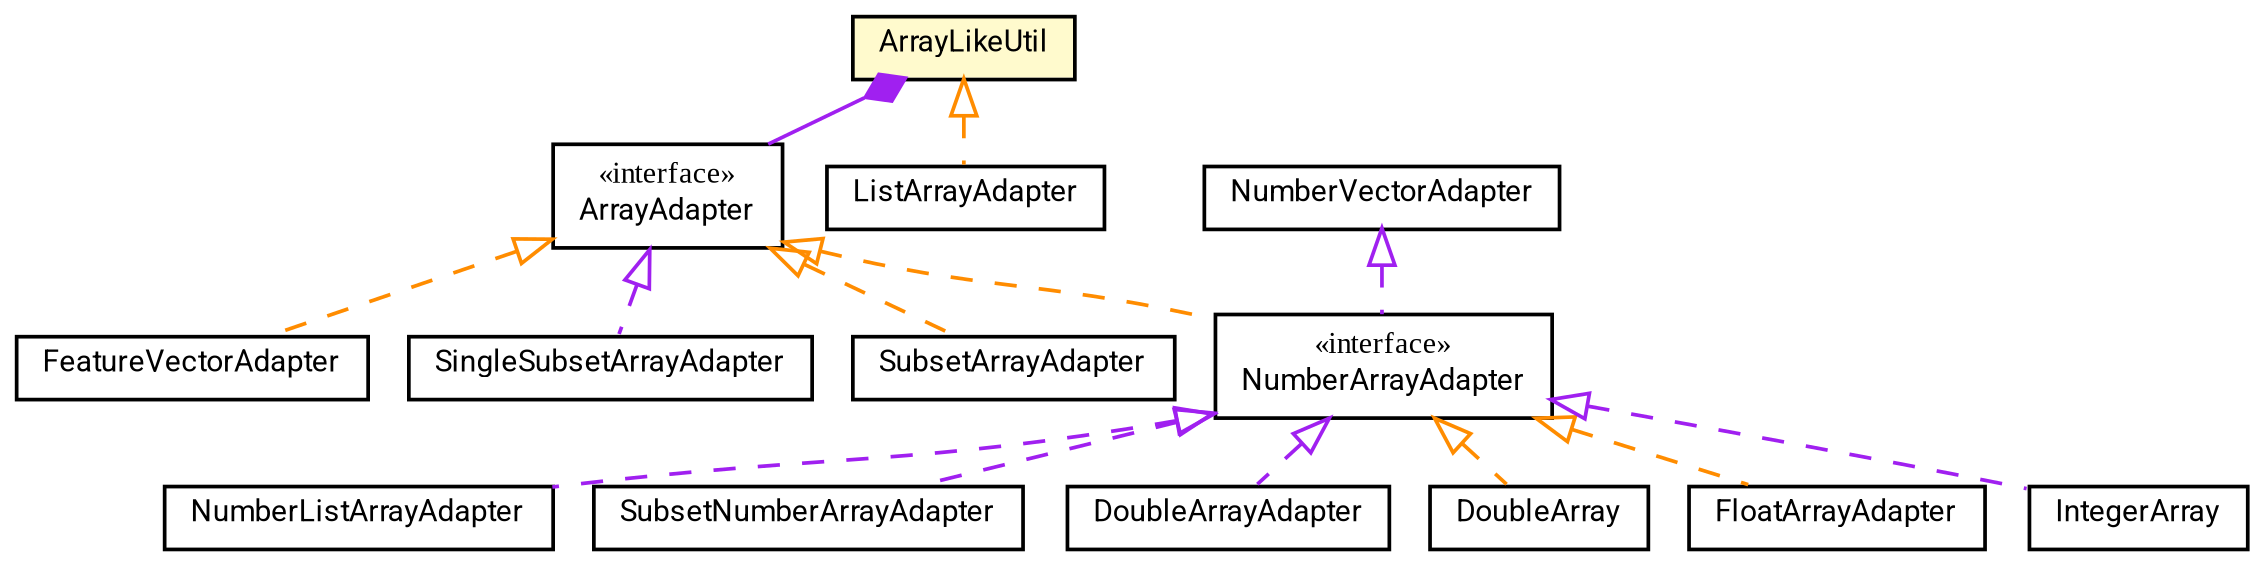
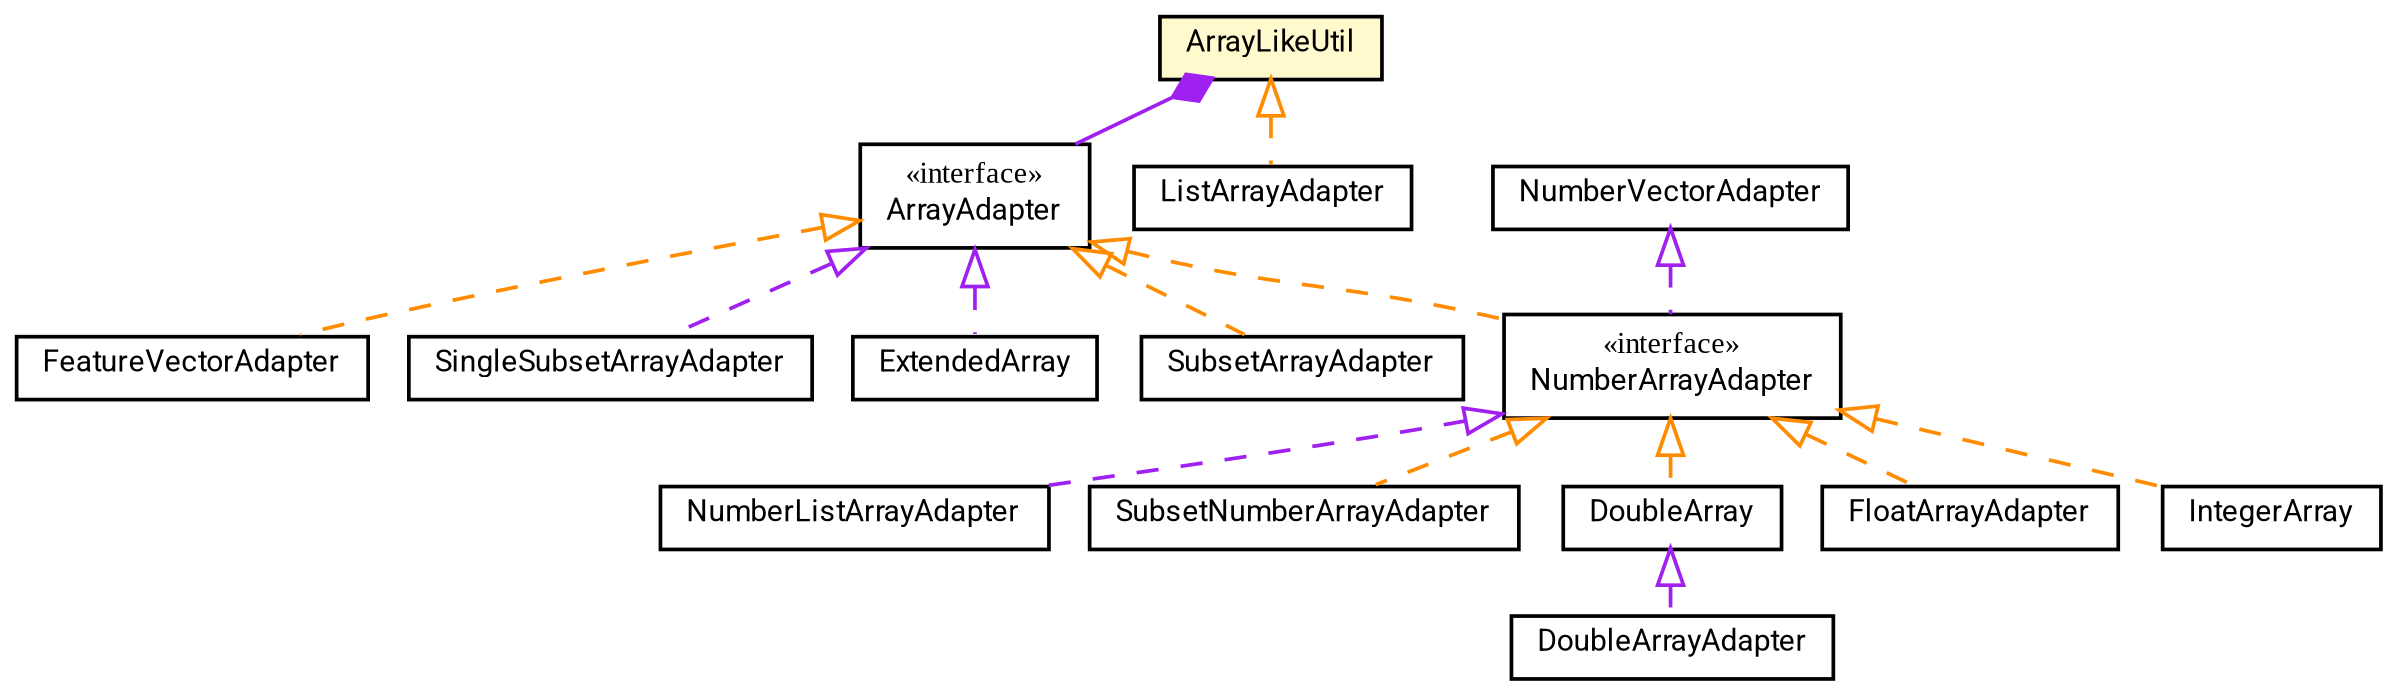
node "ExtendedArray": added
edge "IntegerArray" -> "NumberArrayAdapter": color purple -> darkorange
edge "SubsetNumberArrayAdapter" -> "NumberArrayAdapter": color purple -> darkorange
edge "DoubleArrayAdapter" -> "NumberArrayAdapter": now "DoubleArrayAdapter" -> "DoubleArray"
